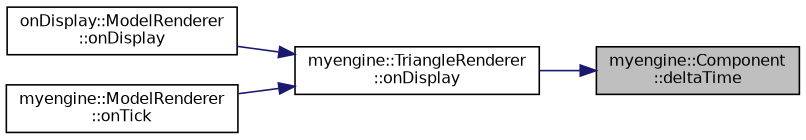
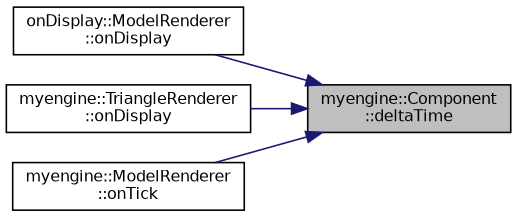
edge "onDisplay::ModelRenderer ::onDisplay" -> "myengine::TriangleRenderer ::onDisplay": now "onDisplay::ModelRenderer ::onDisplay" -> "myengine::Component ::deltaTime"
edge "myengine::ModelRenderer ::onTick" -> "myengine::TriangleRenderer ::onDisplay": now "myengine::ModelRenderer ::onTick" -> "myengine::Component ::deltaTime"
